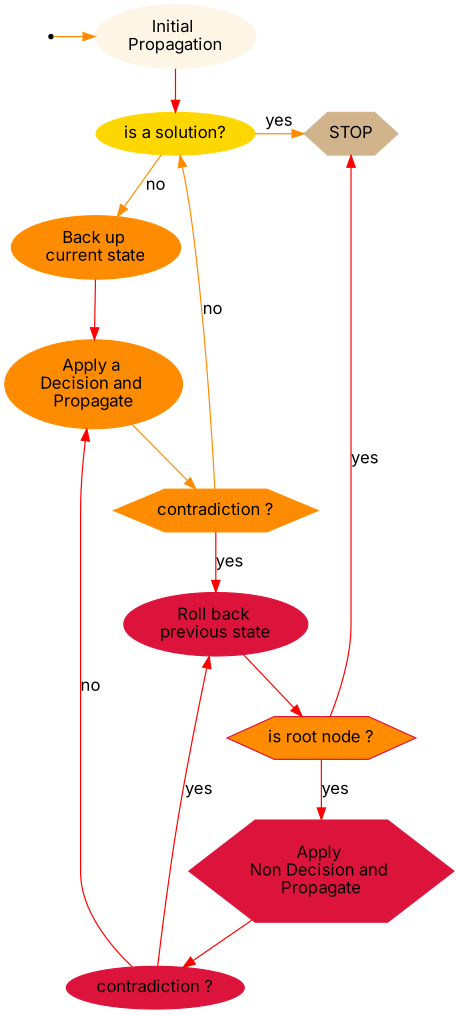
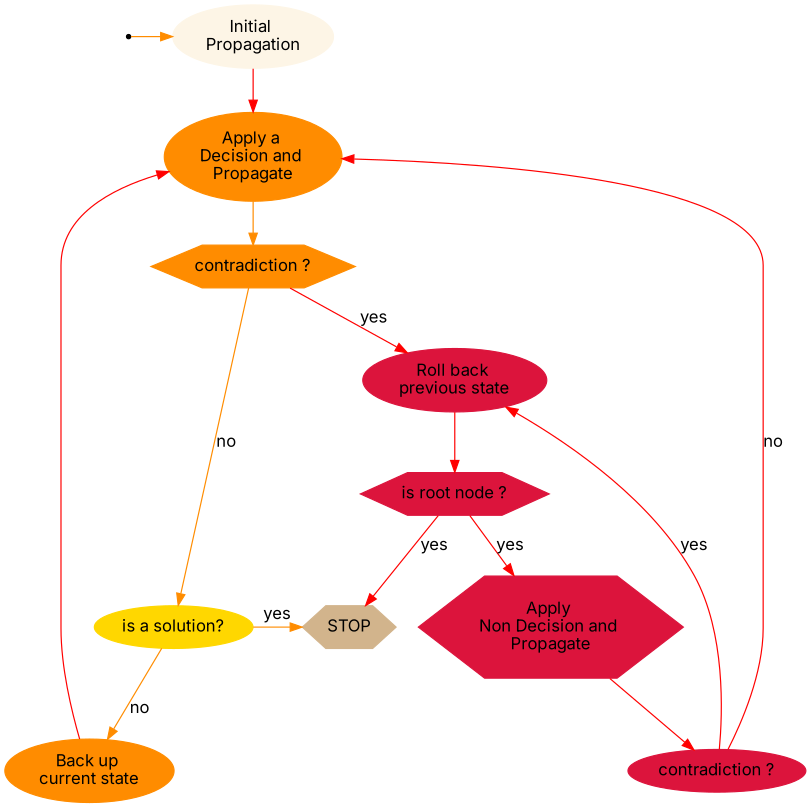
edge "Initial Propagation" -> "is a solution?": now "Initial Propagation" -> "Apply a Decision and Propagate"
node "is root node ?": fillcolor darkorange -> crimson
